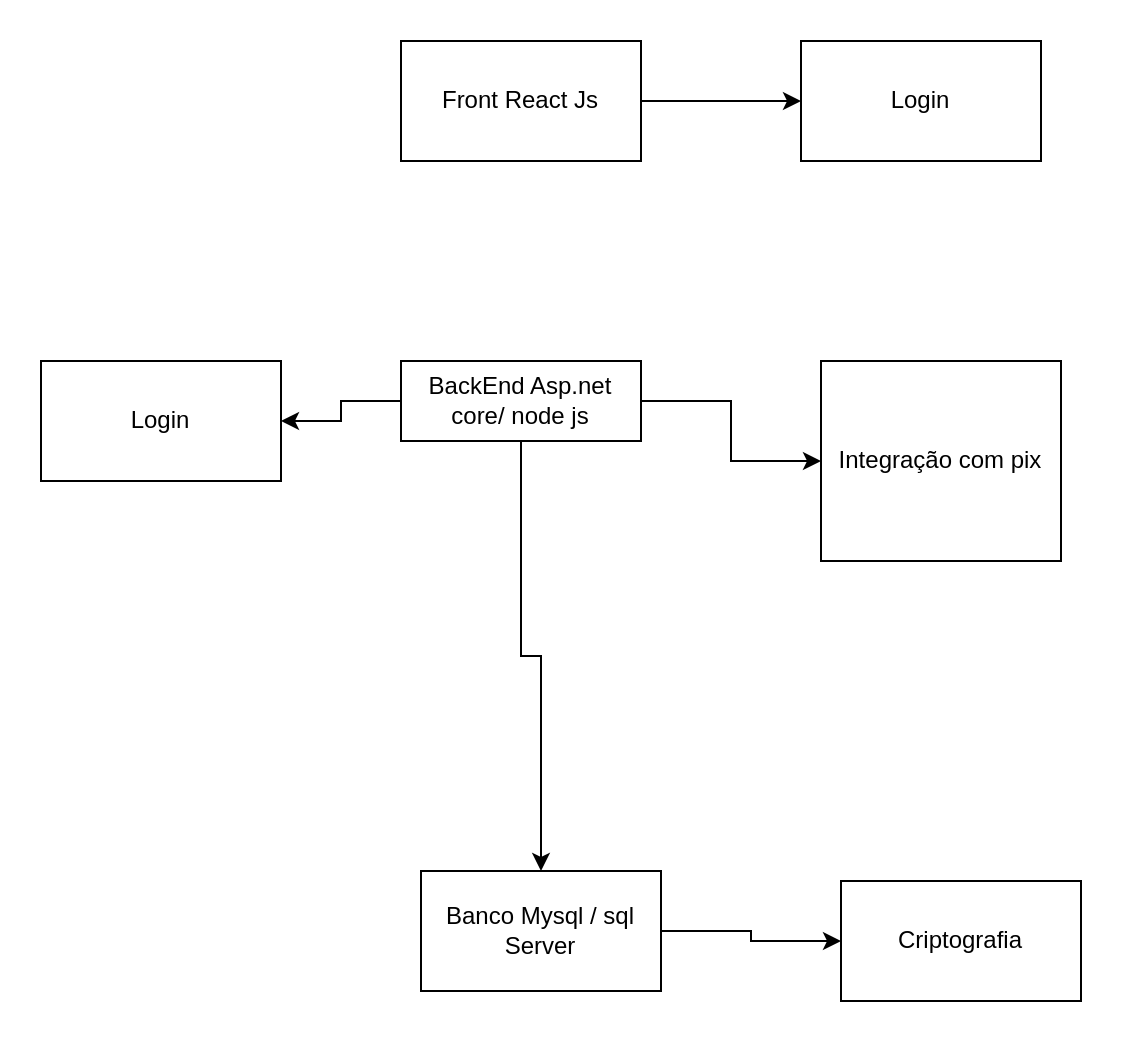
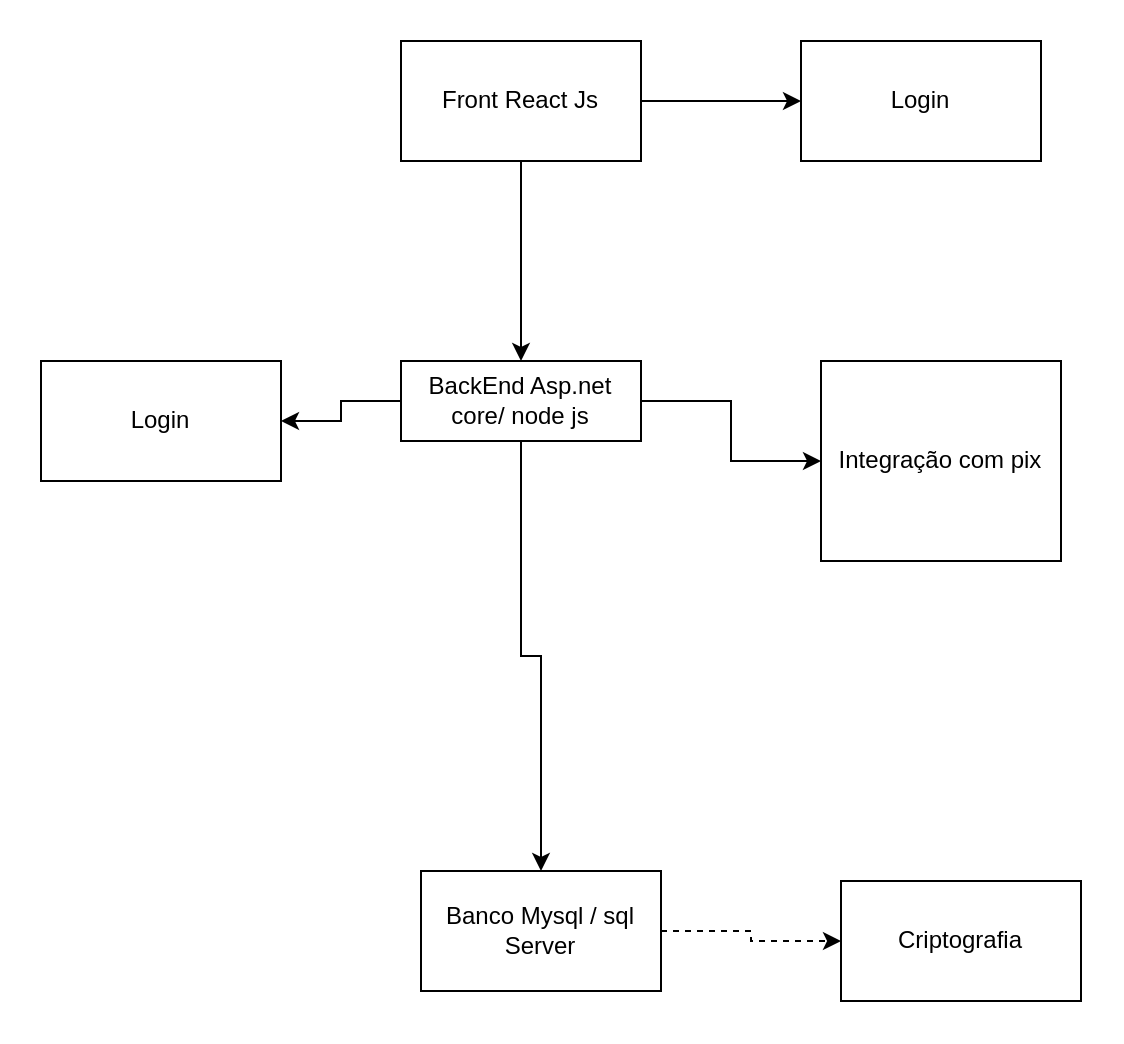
edge "Front React Js" -> "BackEnd Asp.net core/ node js": added
edge "Banco Mysql / sql Server" -> "Criptografia": style solid -> dashed
